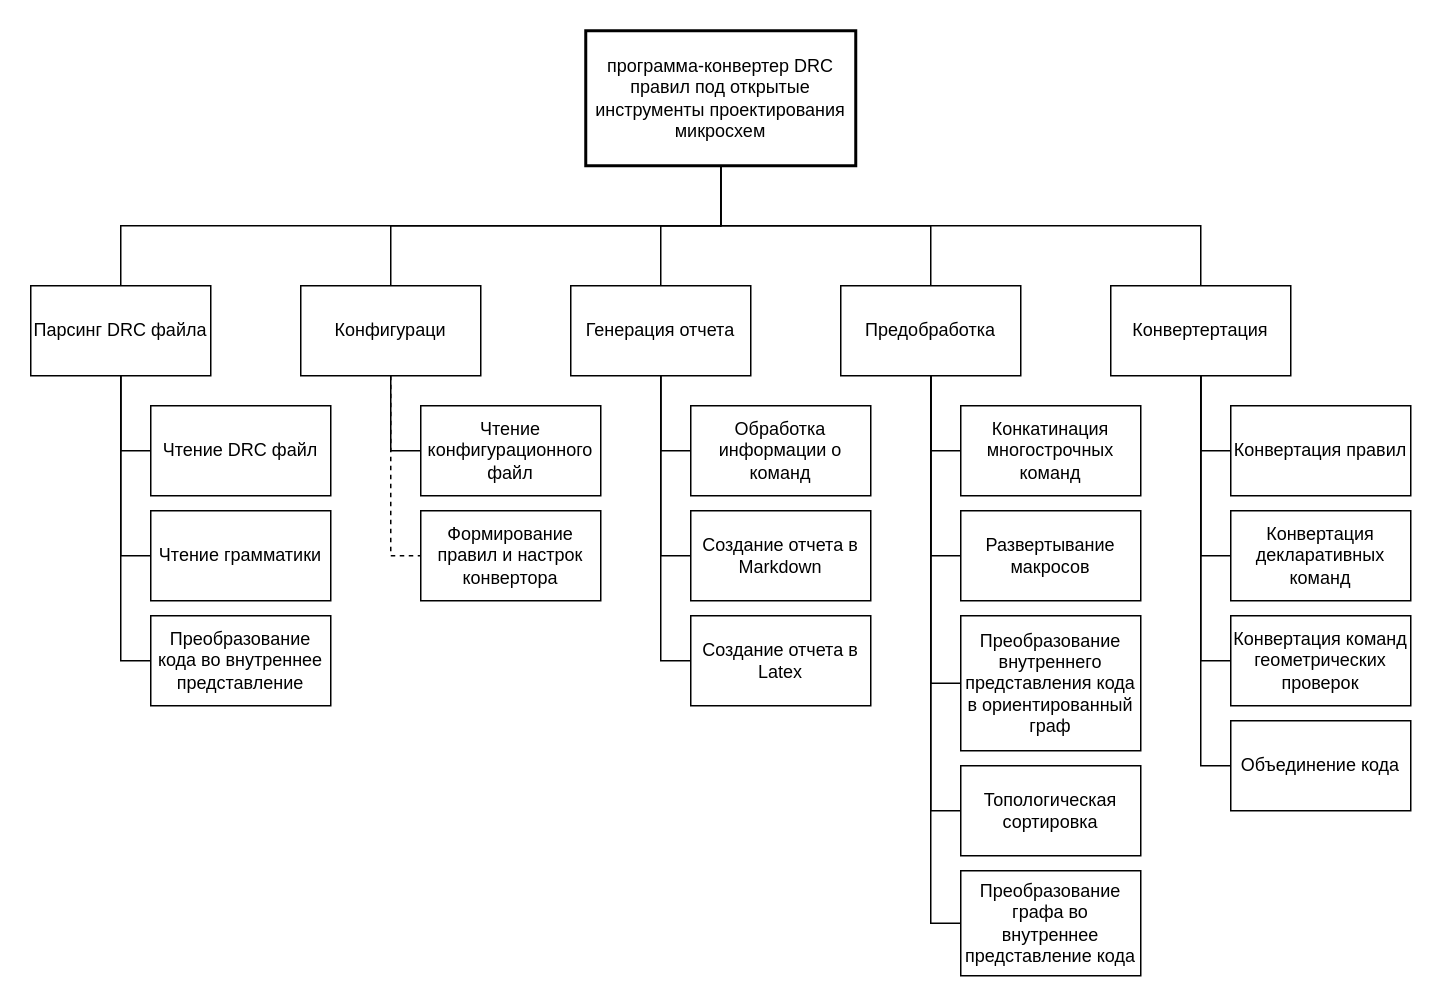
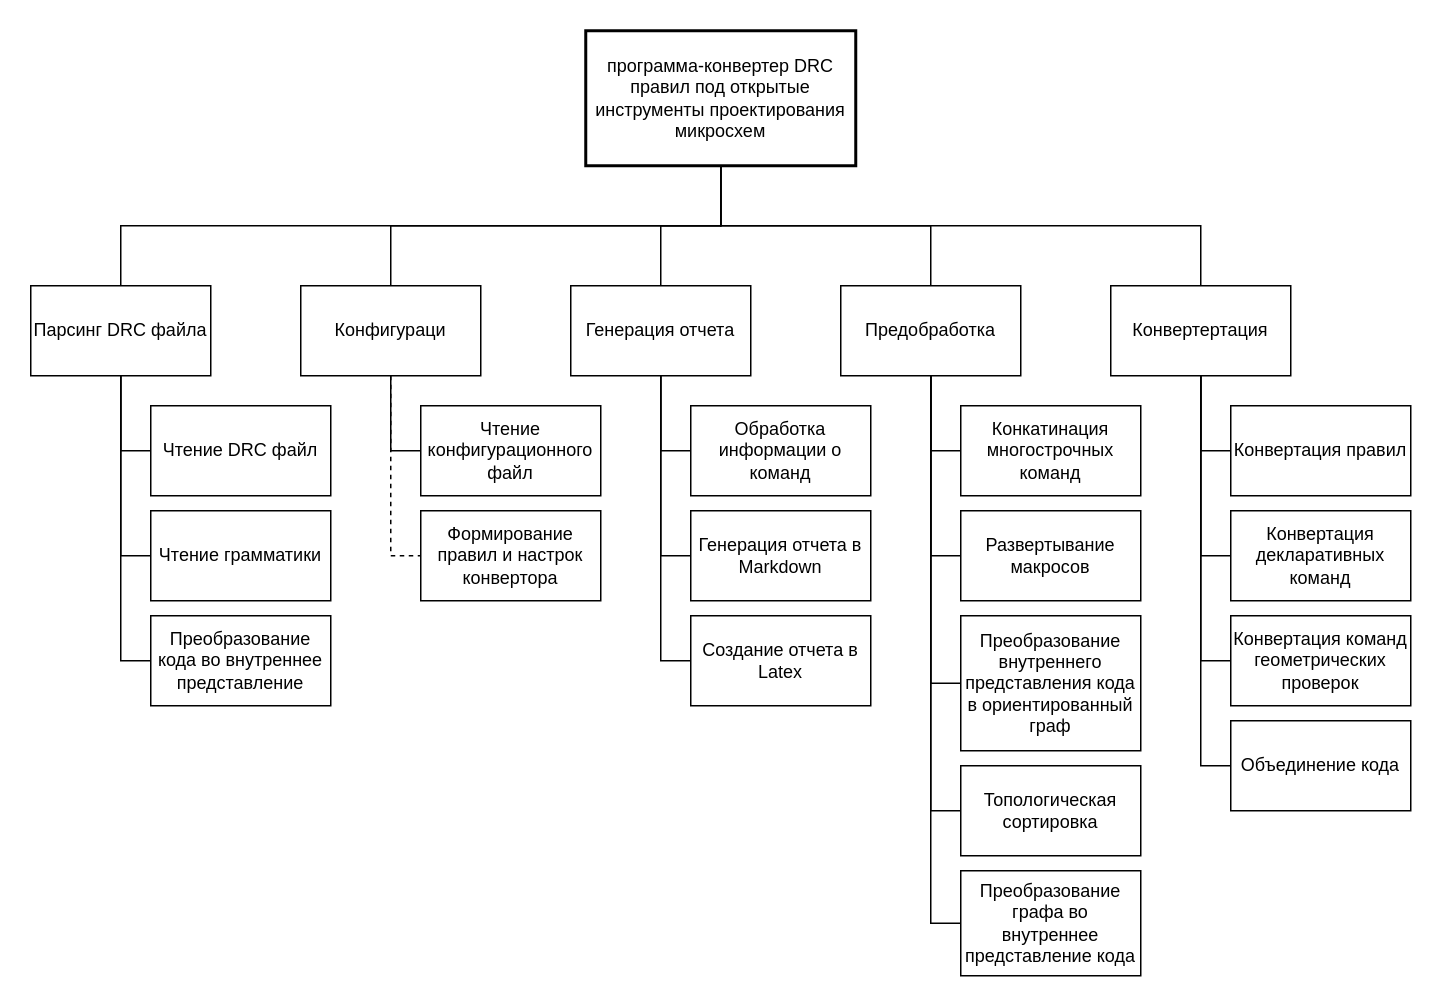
node "Создание отчета в Markdown": label "Создание отчета в Markdown" -> "Генерация отчета в Markdown"
